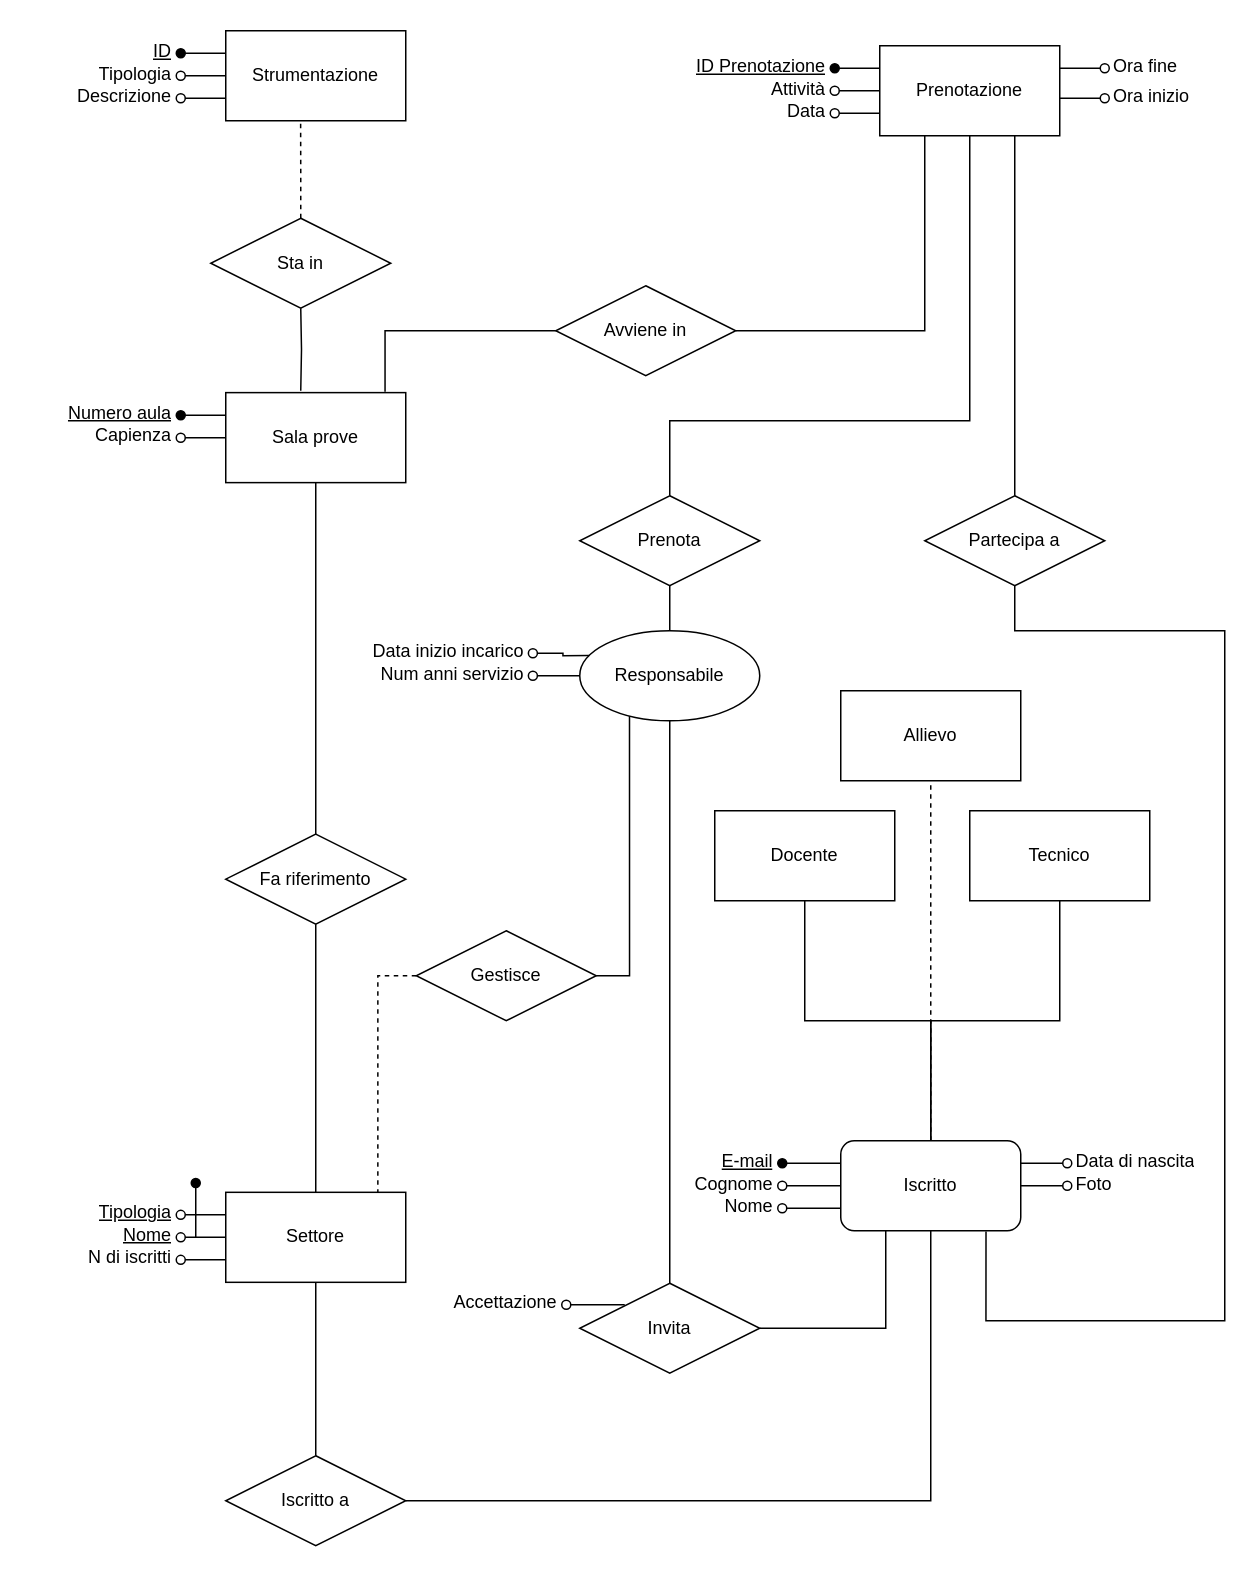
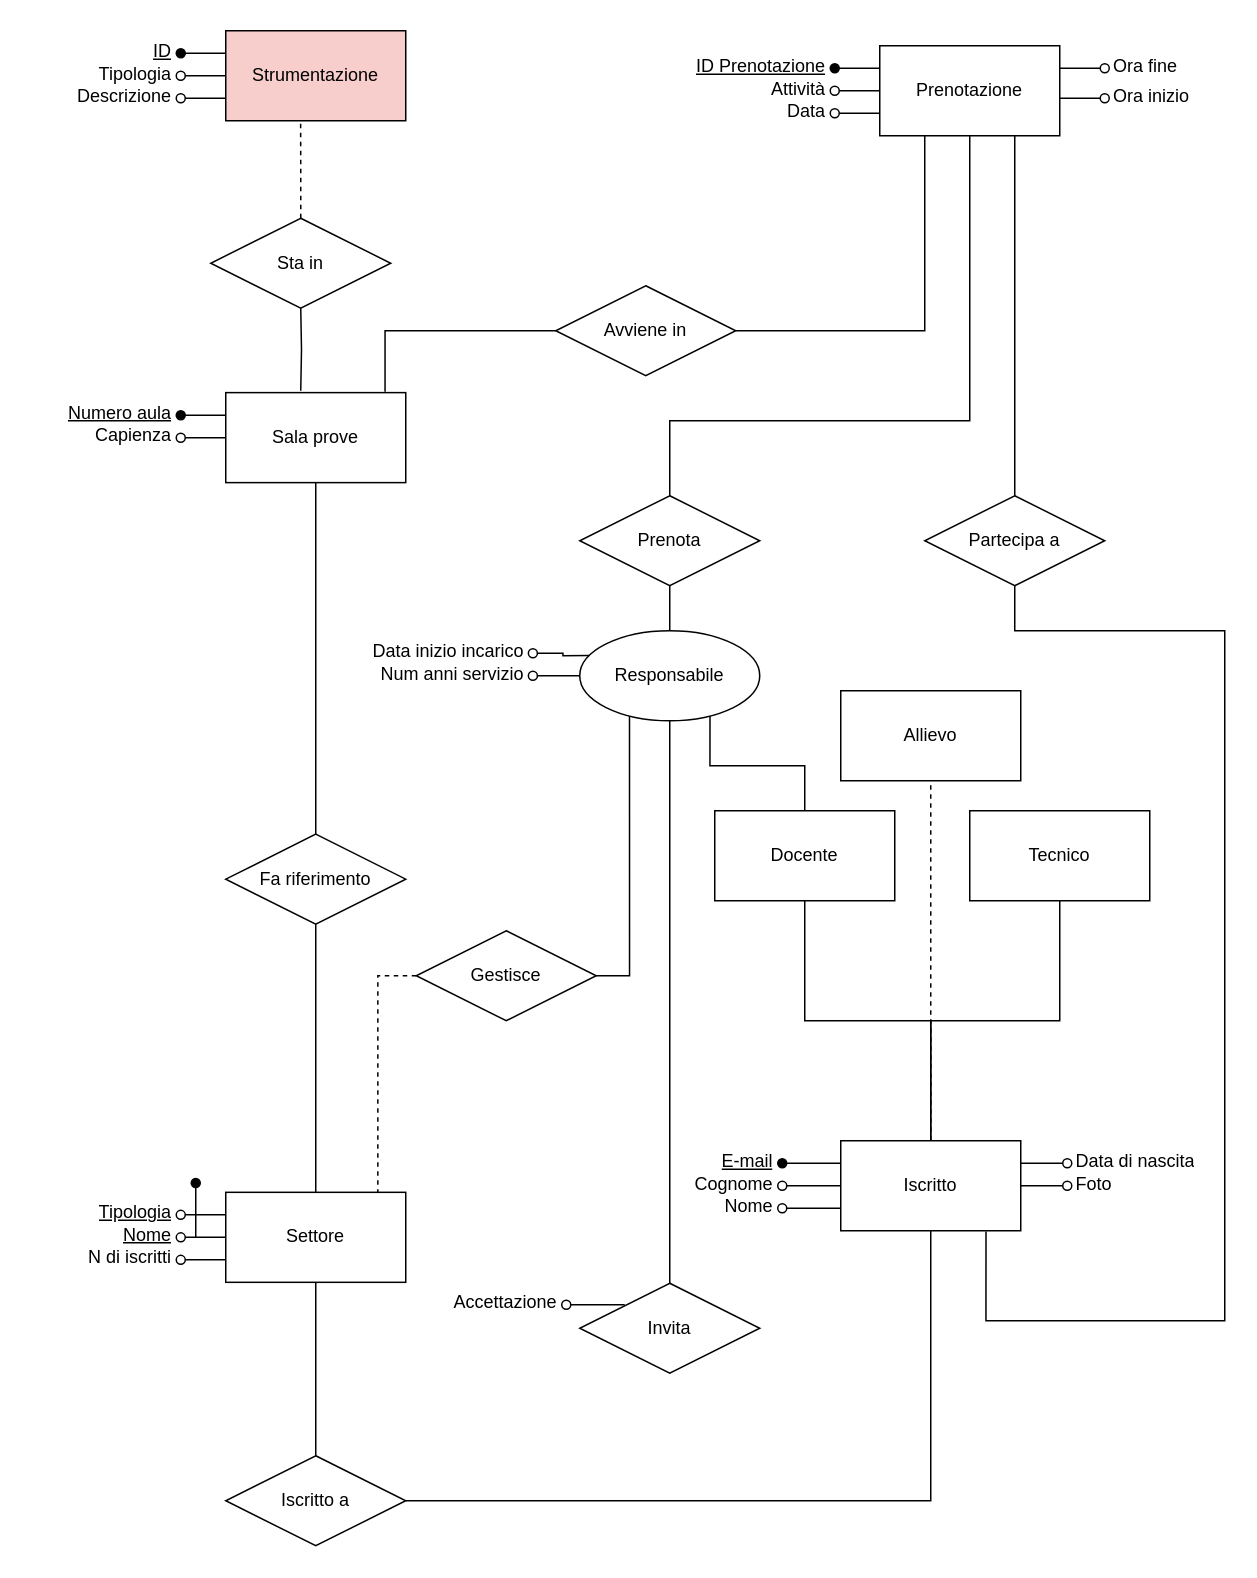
node "Strumentazione": fillcolor #ffffff -> #f8cecc
edge "Responsabile" -- "Docente": added
node "Iscritto": shape rounded rectangle -> rectangle
edge "Iscritto" -- "Invita": removed
